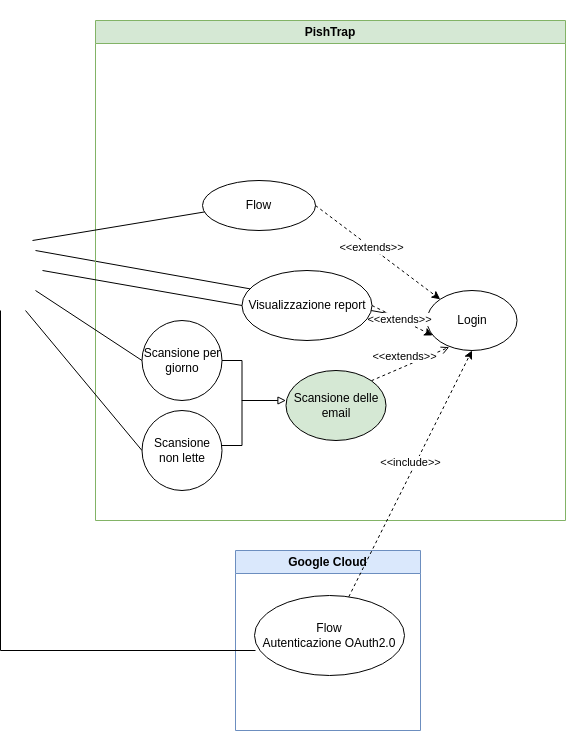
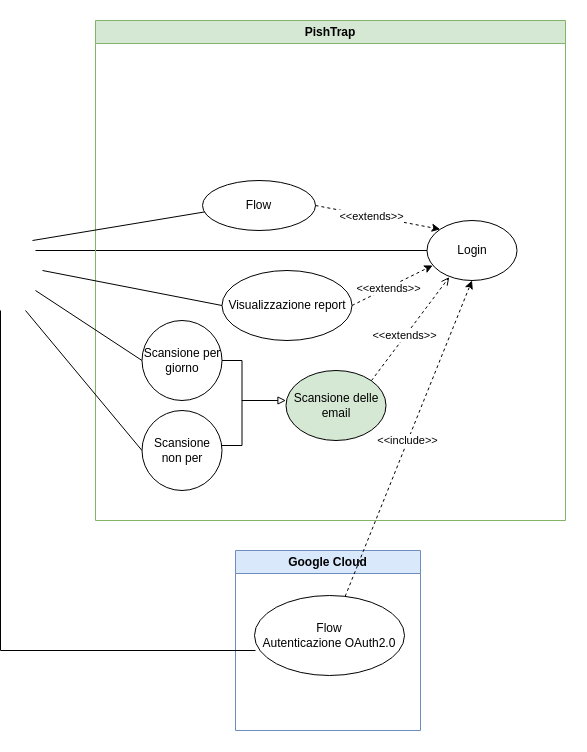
node "Visualizzazione report": moved (307, 306) -> (287, 306)
node "Login": moved (472, 321) -> (472, 251)
node "Scansione non lette": label "Scansione non lette" -> "Scansione non per"
